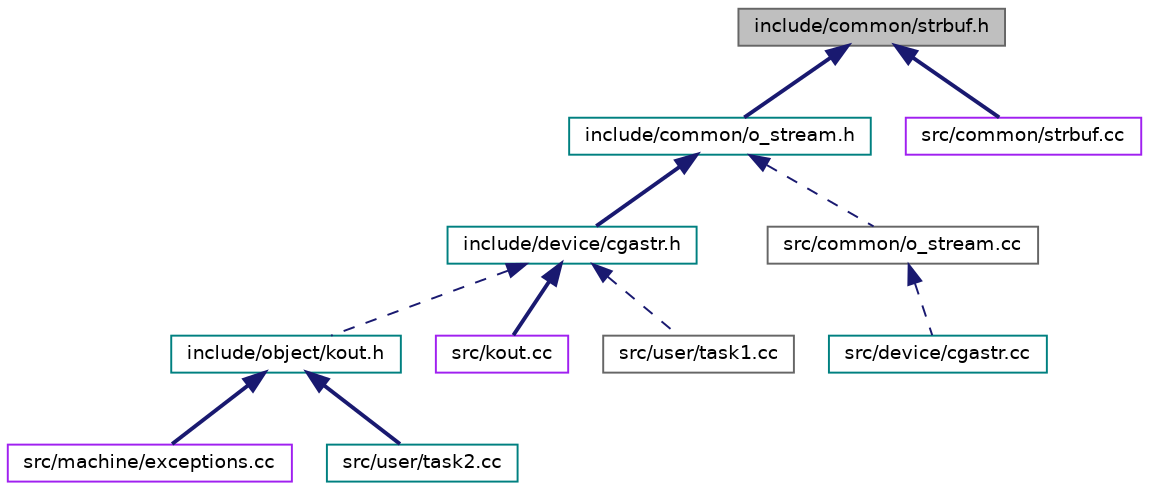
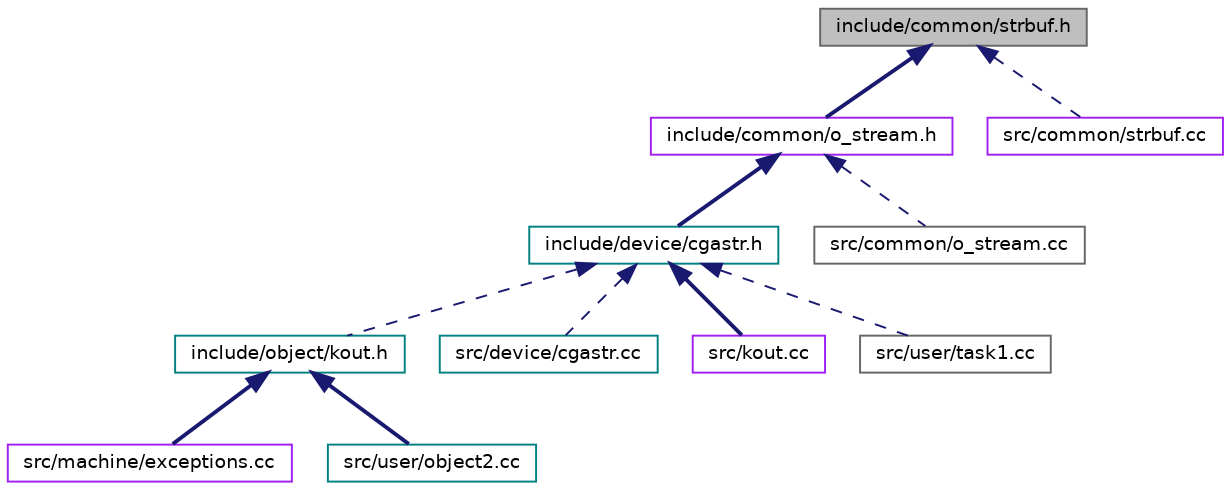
edge "src/common/strbuf.cc" -> "include/common/strbuf.h": style bold -> dashed
node "include/common/o_stream.h": color teal -> purple
edge "src/device/cgastr.cc" -> "src/common/o_stream.cc": now "src/device/cgastr.cc" -> "include/device/cgastr.h"
node "src/user/task2.cc": label "src/user/task2.cc" -> "src/user/object2.cc"
